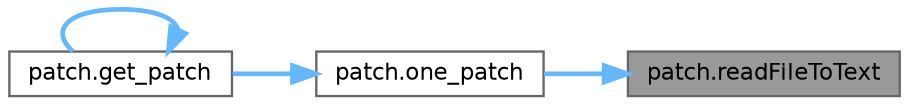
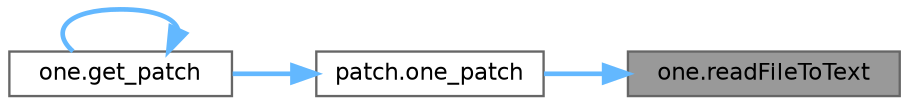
node "patch.get_patch": label "patch.get_patch" -> "one.get_patch"
node "patch.readFileToText": label "patch.readFileToText" -> "one.readFileToText"
